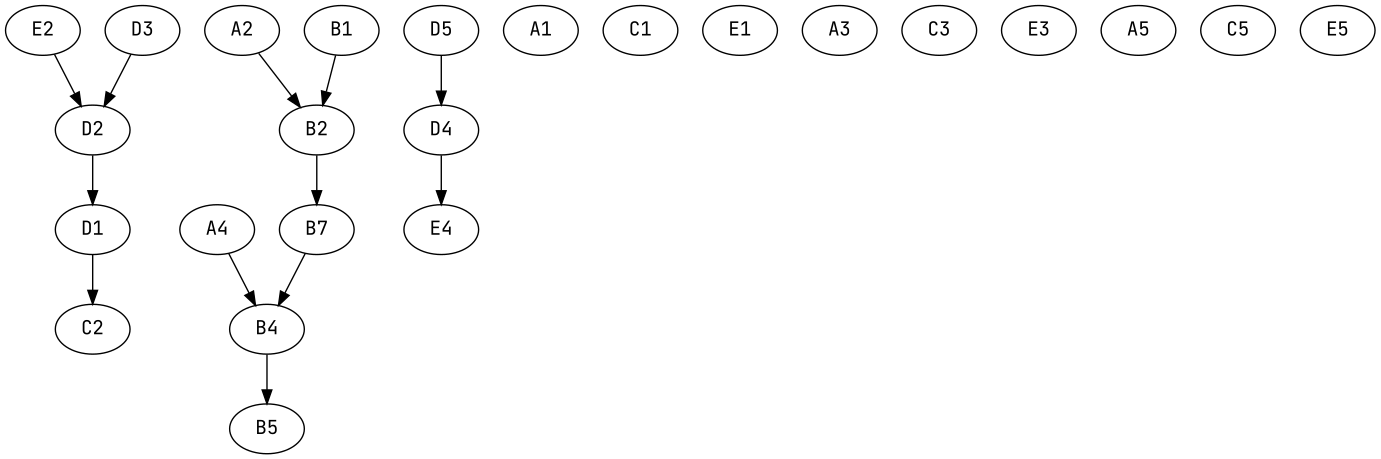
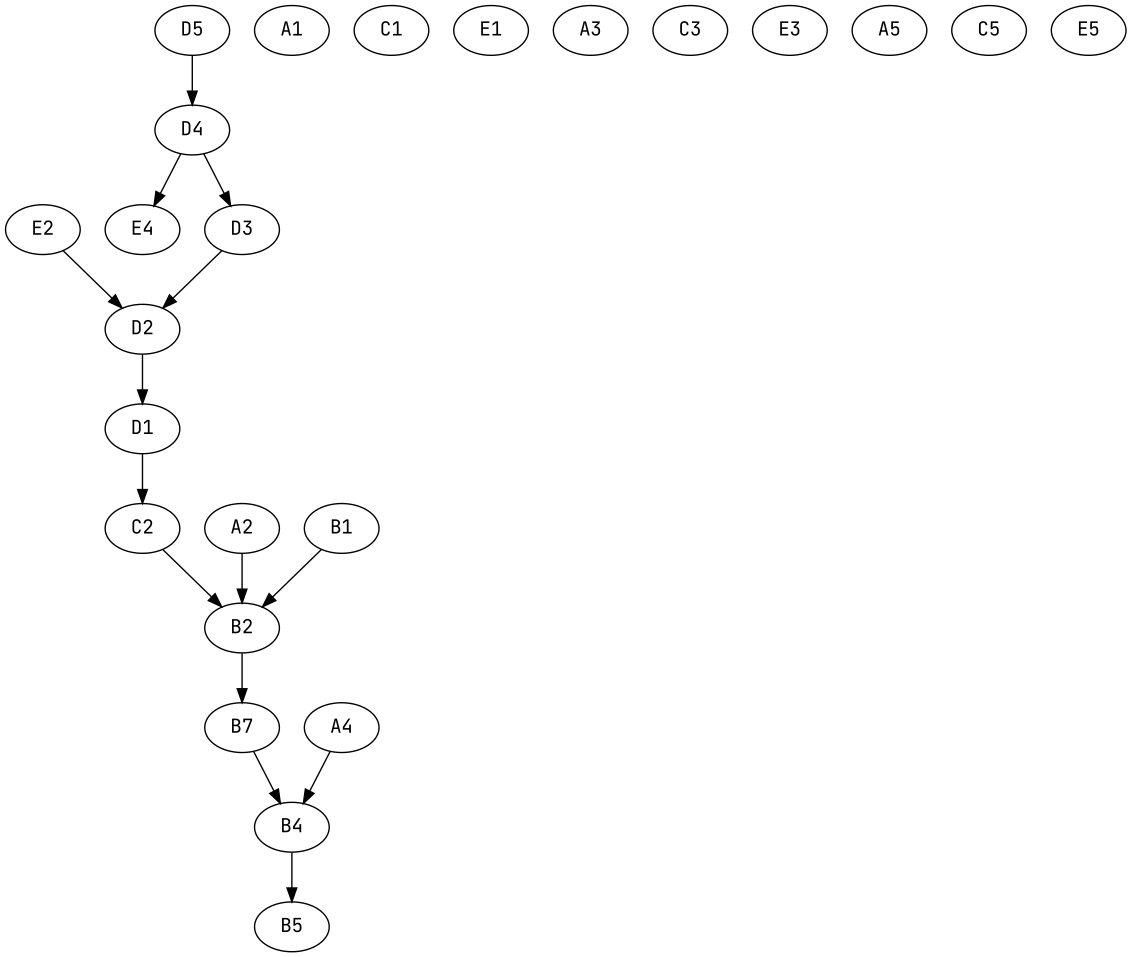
edge "D4" -> "D3": added
edge "C2" -> "B2": added
